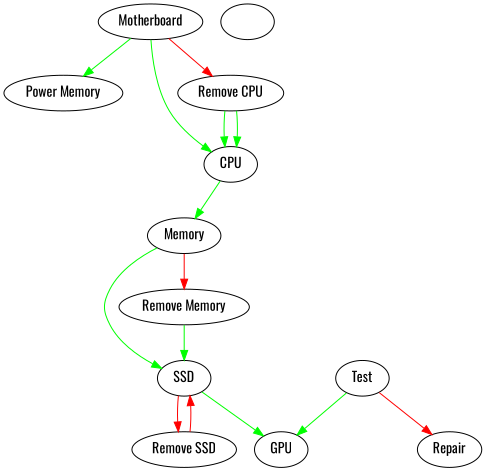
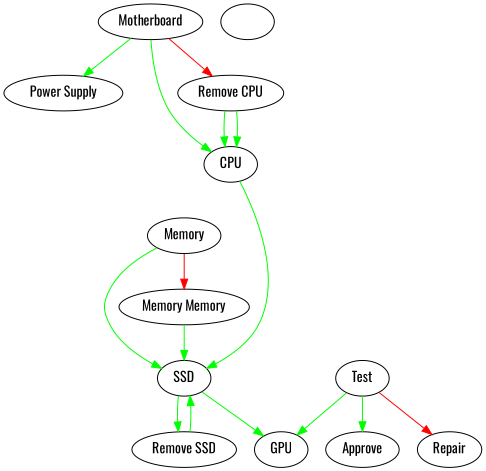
node "Power Memory": label "Power Memory" -> "Power Supply"
edge "CPU" -> "Memory": now "CPU" -> "SSD"
node "Remove Memory": label "Remove Memory" -> "Memory Memory"
edge "SSD" -> "Remove SSD": color red -> green
edge "Remove SSD" -> "SSD": color red -> green
node "Approve": added
